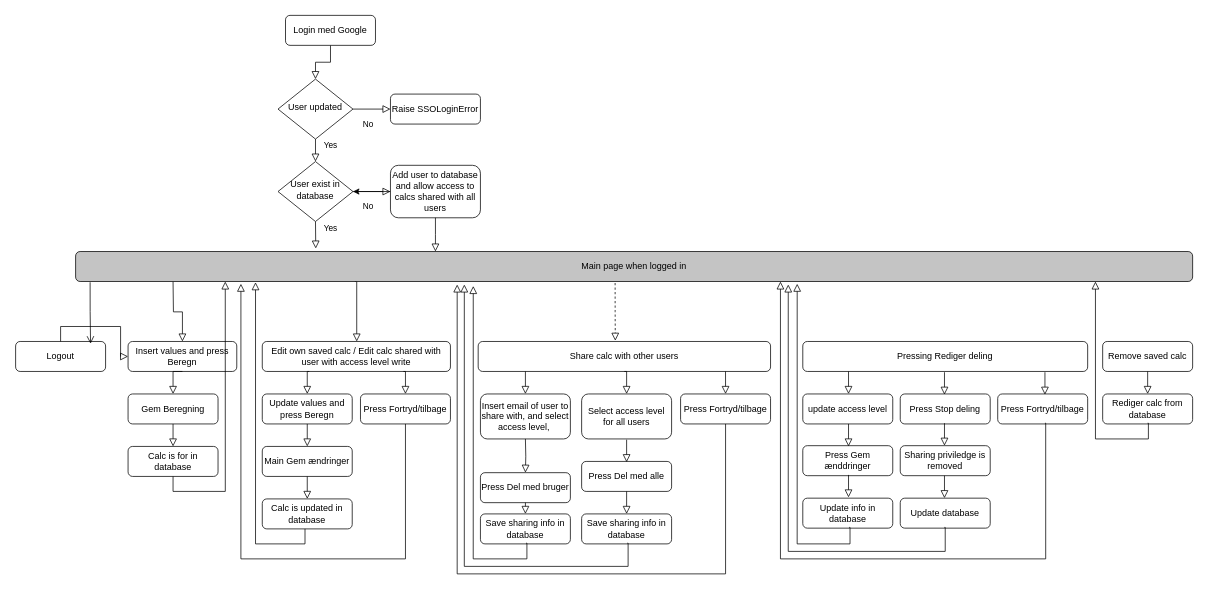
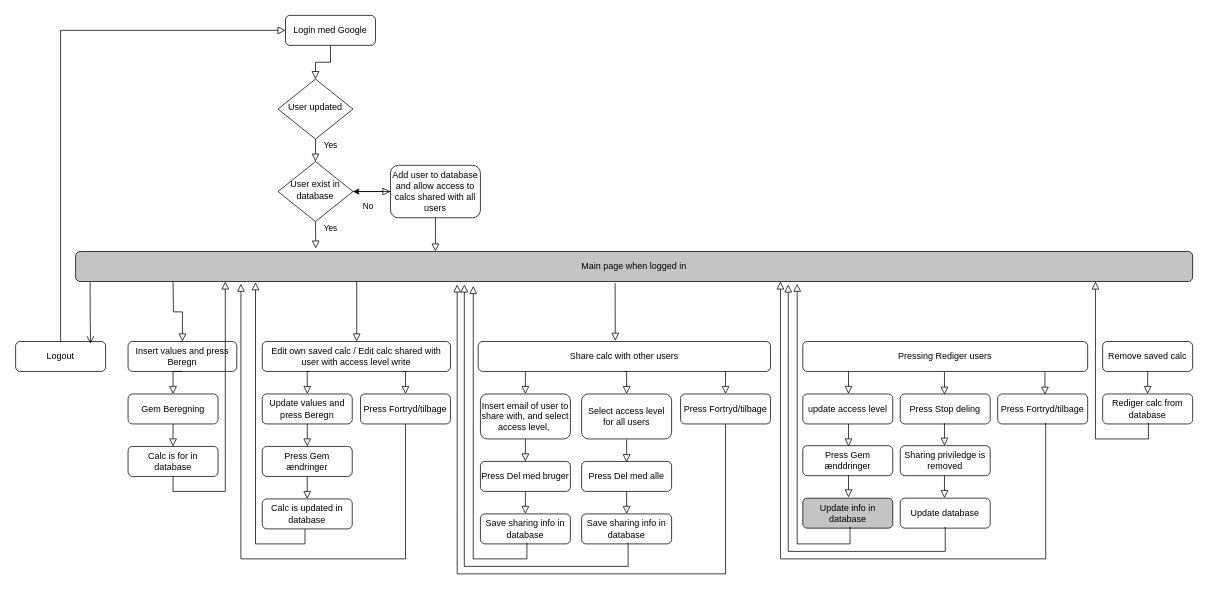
edge "User updated" -> "Raise SSOLoginError": removed, label "No"
node "Raise SSOLoginError": removed
edge "Main page when logged in" -> "Share calc with other users": style dashed -> solid
edge "Logout" -> "Insert values and press Beregn": now "Logout" -> "Login med Google"
node "Pressing Rediger deling": label "Pressing Rediger deling" -> "Pressing Rediger users"
node "Main Gem ændringer": label "Main Gem ændringer" -> "Press Gem ændringer"
node "Press Del med bruger": moved (525, 488) -> (525, 477)
node "Update info in database": fillcolor #ffffff -> #c4c4c4
